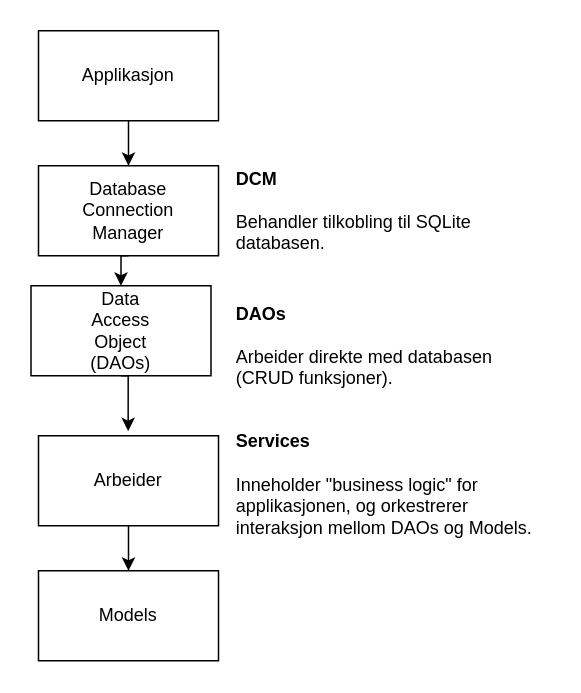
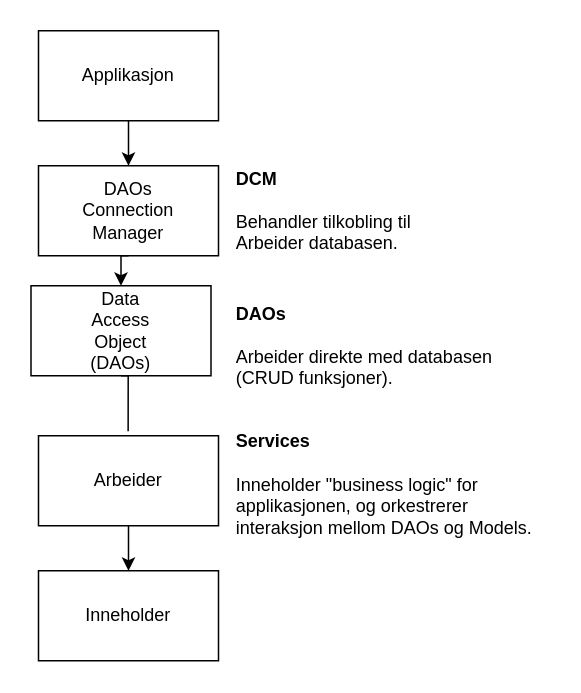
node "DCM Behandler tilkobling til SQLite databasen.": label "DCM Behandler tilkobling til SQLite databasen." -> "DCM Behandler tilkobling til Arbeider databasen."
node "Database Connection Manager": label "Database Connection Manager" -> "DAOs Connection Manager"
edge "Data Access Object (DAOs)" -> "Arbeider": arrowhead classic -> none
node "Models": label "Models" -> "Inneholder"
